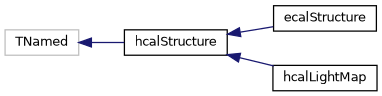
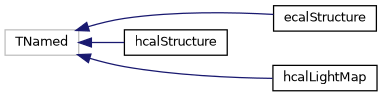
edge "ecalStructure" -> "hcalStructure": now "ecalStructure" -> "TNamed"
edge "hcalLightMap" -> "hcalStructure": now "hcalLightMap" -> "TNamed"
